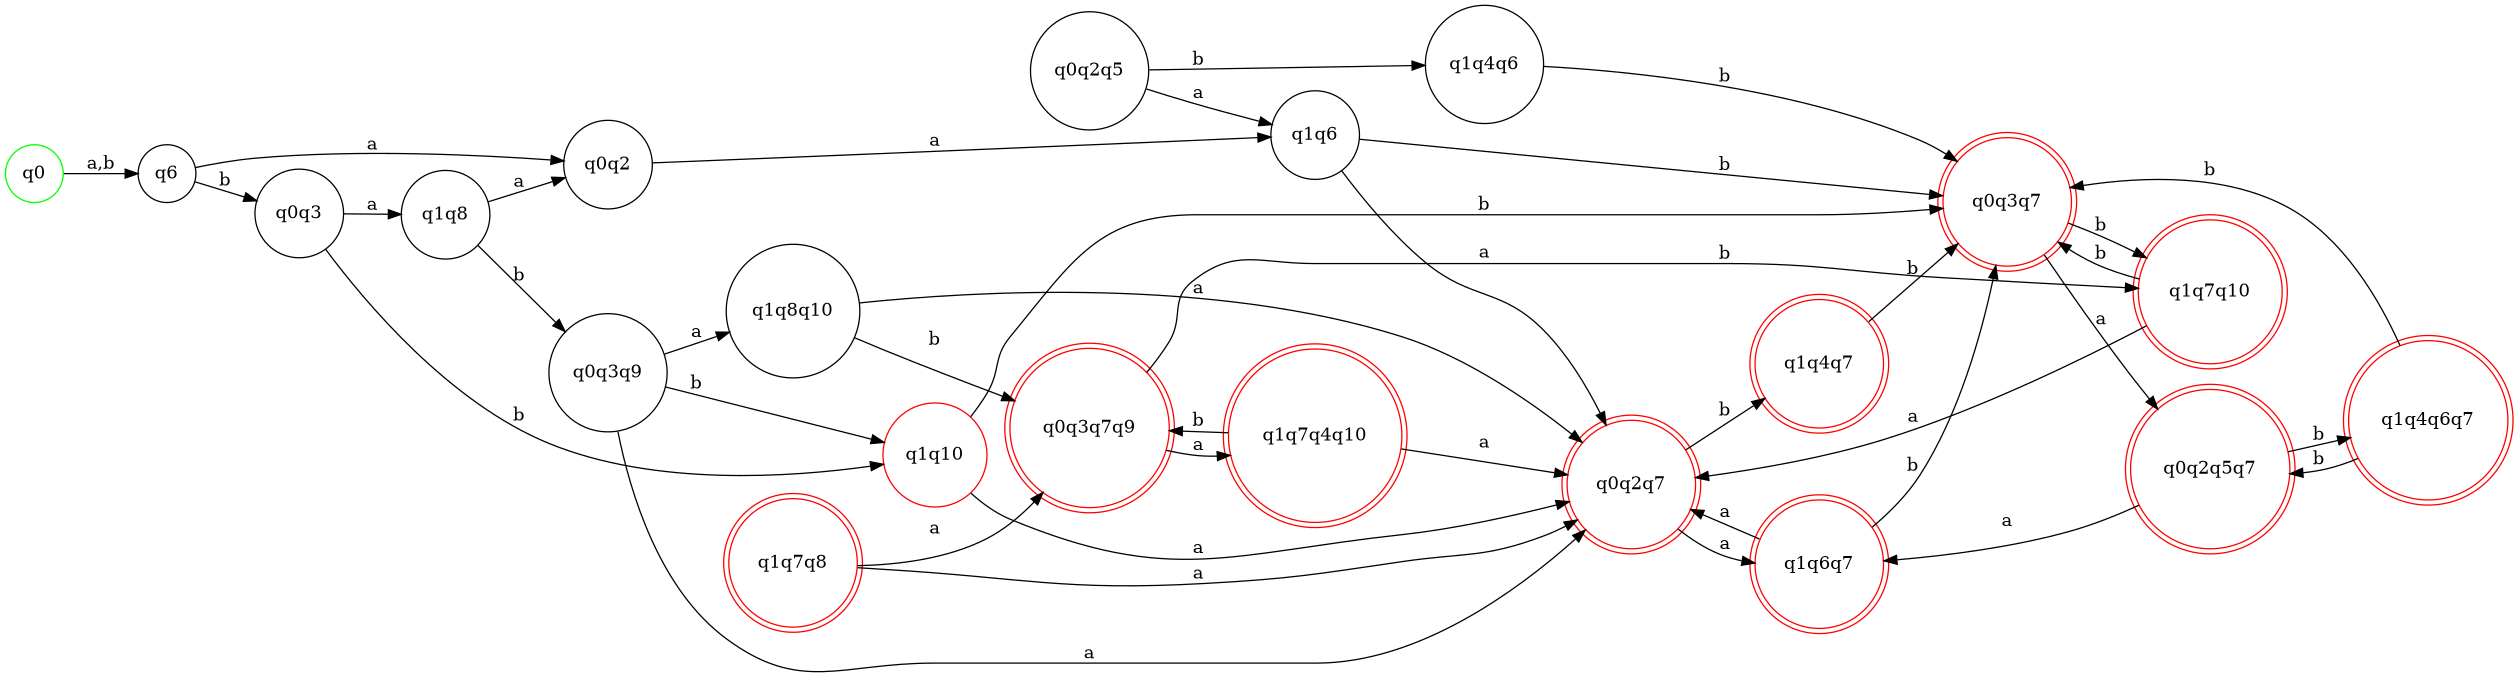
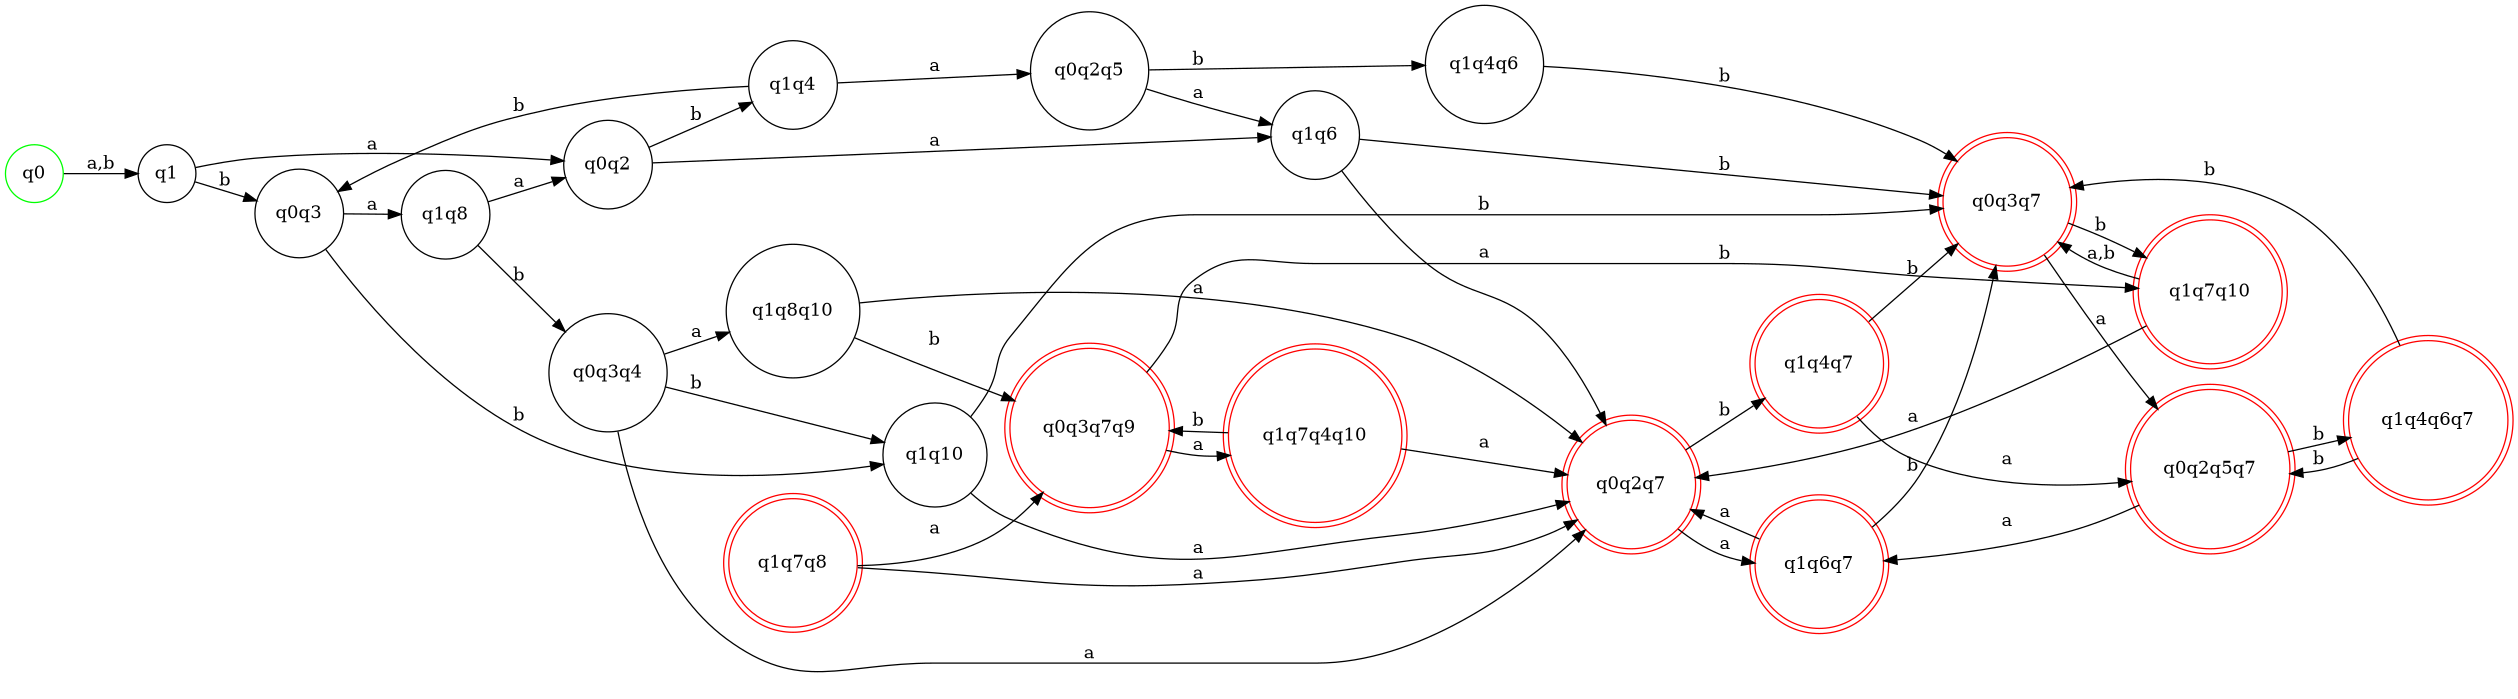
node "q1q4": added
node "q6": label "q6" -> "q1"
edge "q1q7q10" -> "q0q3q7": label "b" -> "a,b"
node "q0q3q9": label "q0q3q9" -> "q0q3q4"
node "q1q10": color red -> black
edge "q1q4q7" -> "q0q2q5q7": added, label "a"
